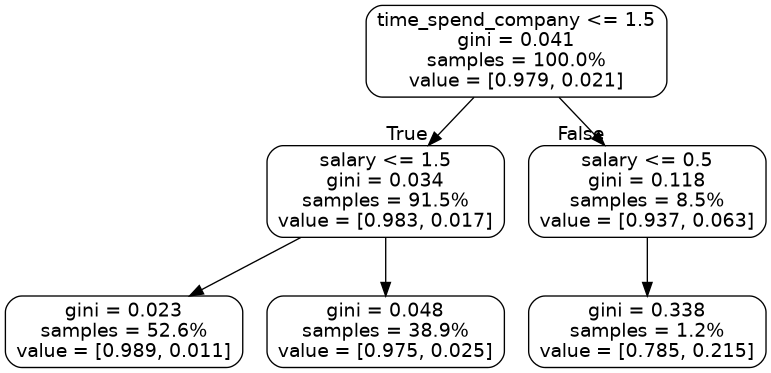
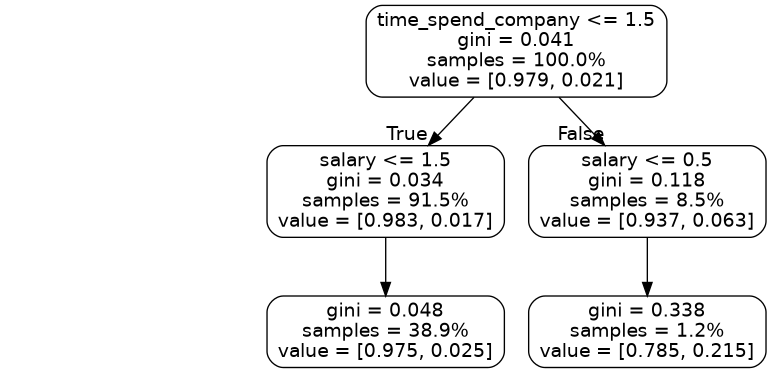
node "gini = 0.023 samples = 52.6% value = [0.989, 0.011]": removed
